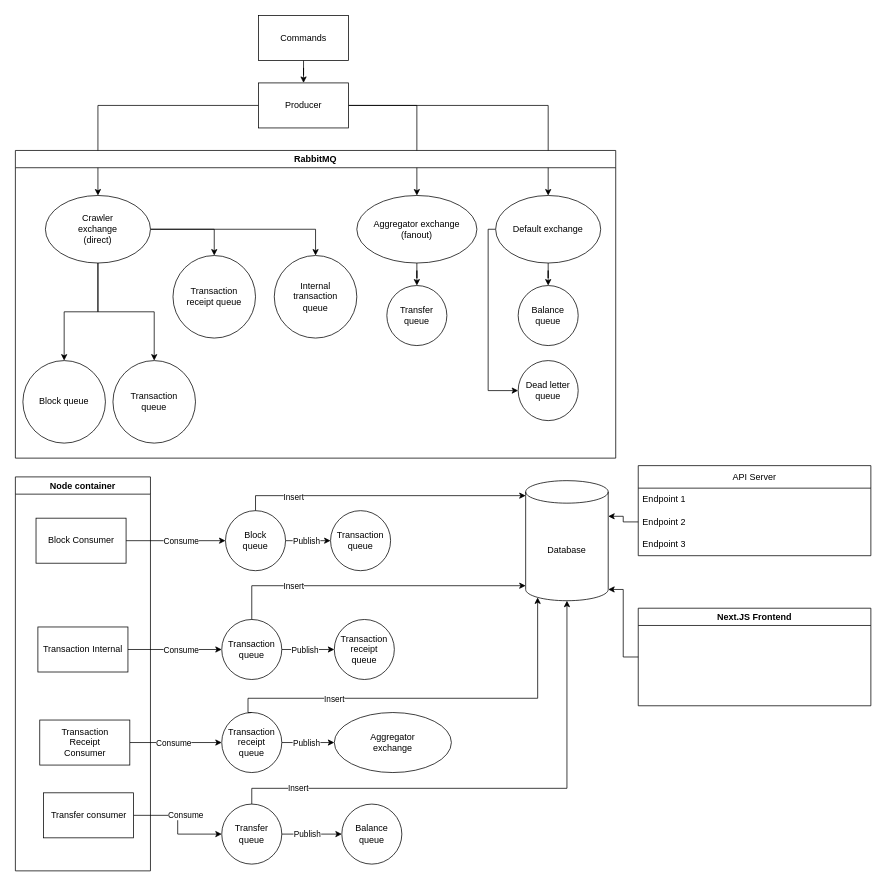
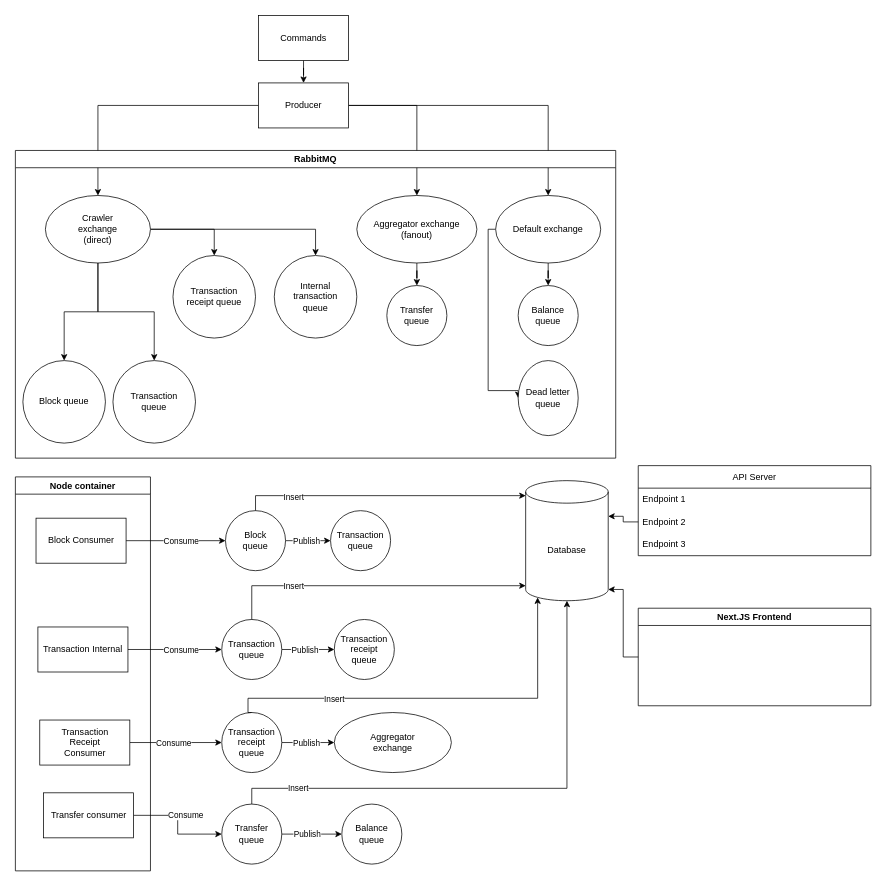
node "Dead letter queue": size 60x60 -> 60x75
